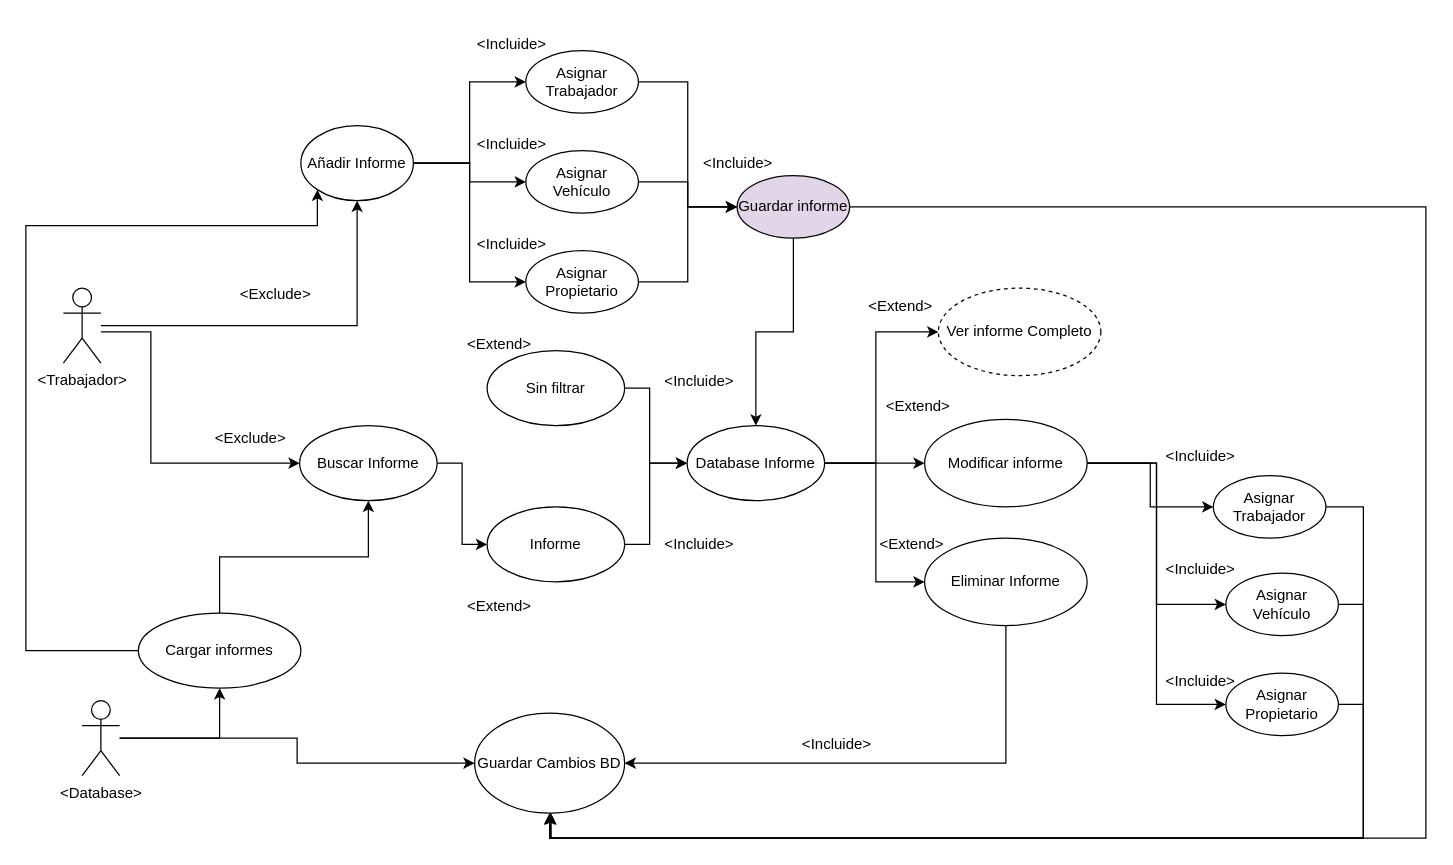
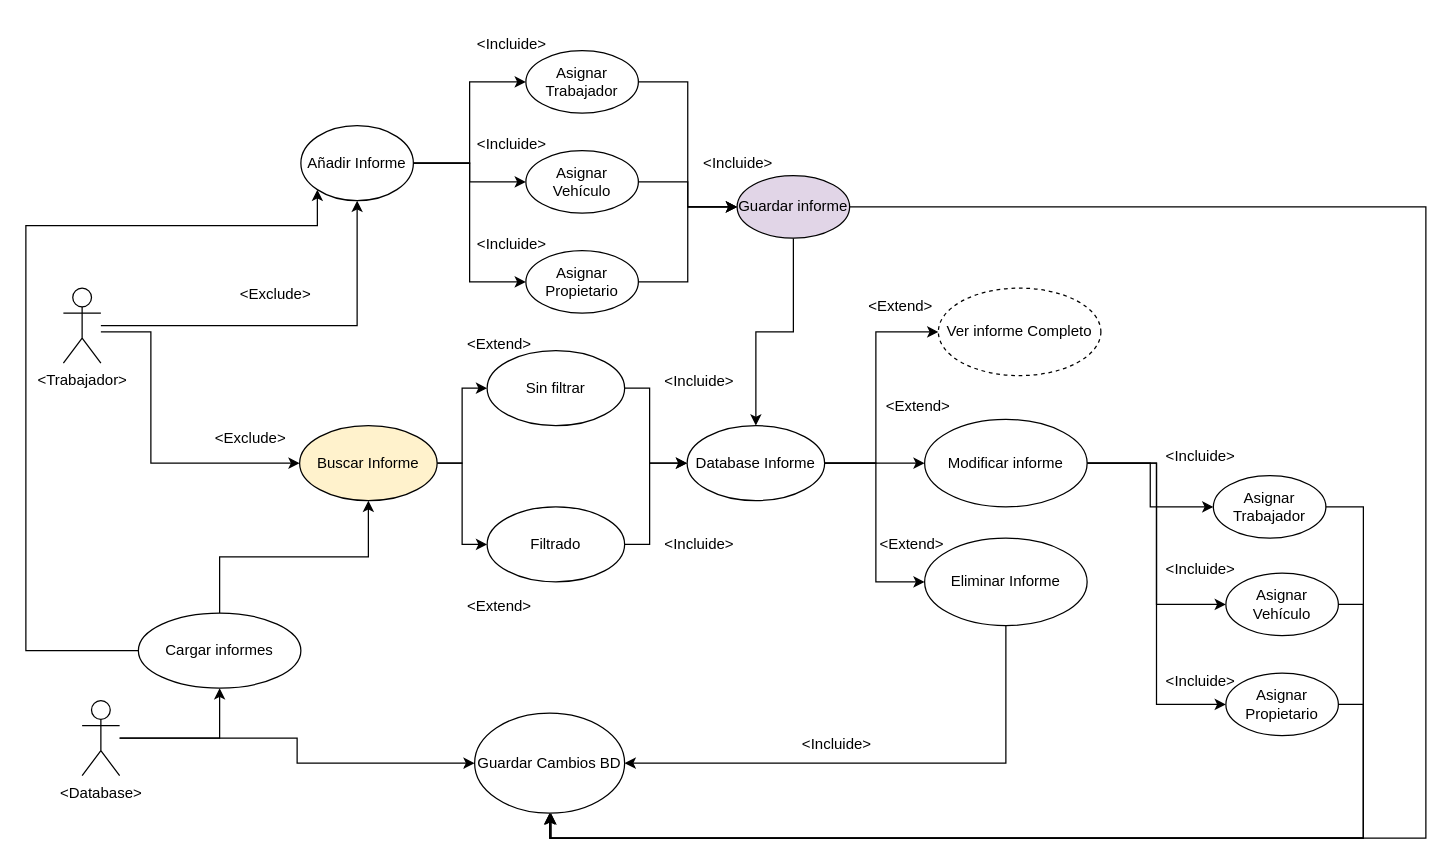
edge "Buscar Informe" -> "Sin filtrar": added
node "Buscar Informe": fillcolor #ffffff -> #fff2cc
node "Informe": label "Informe" -> "Filtrado"
